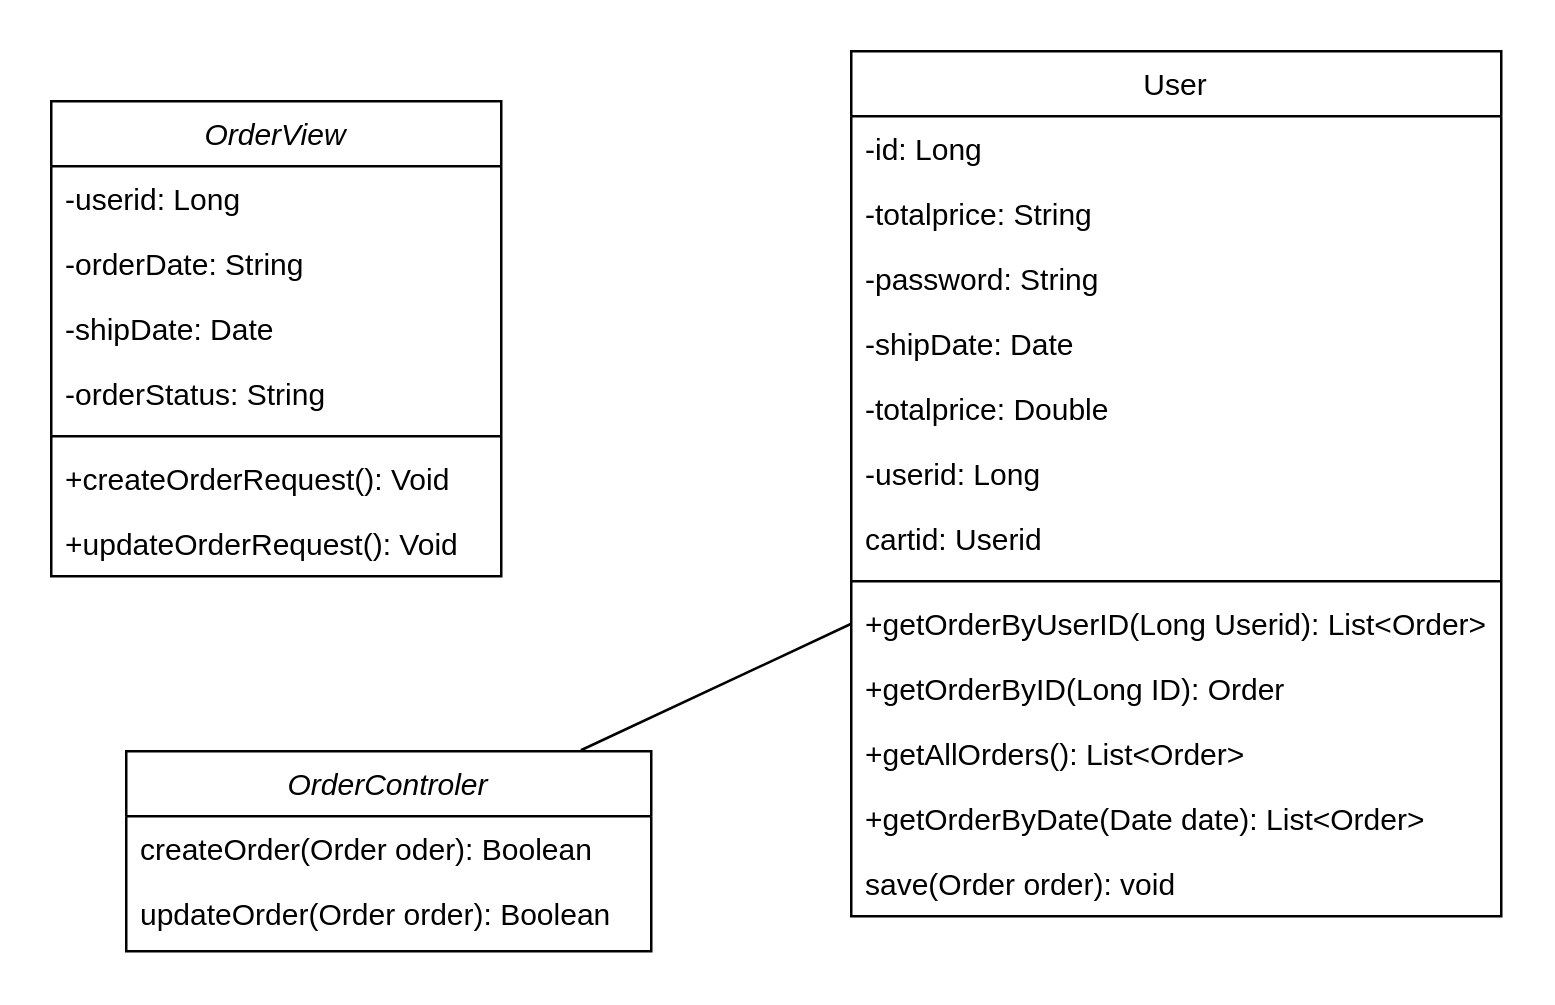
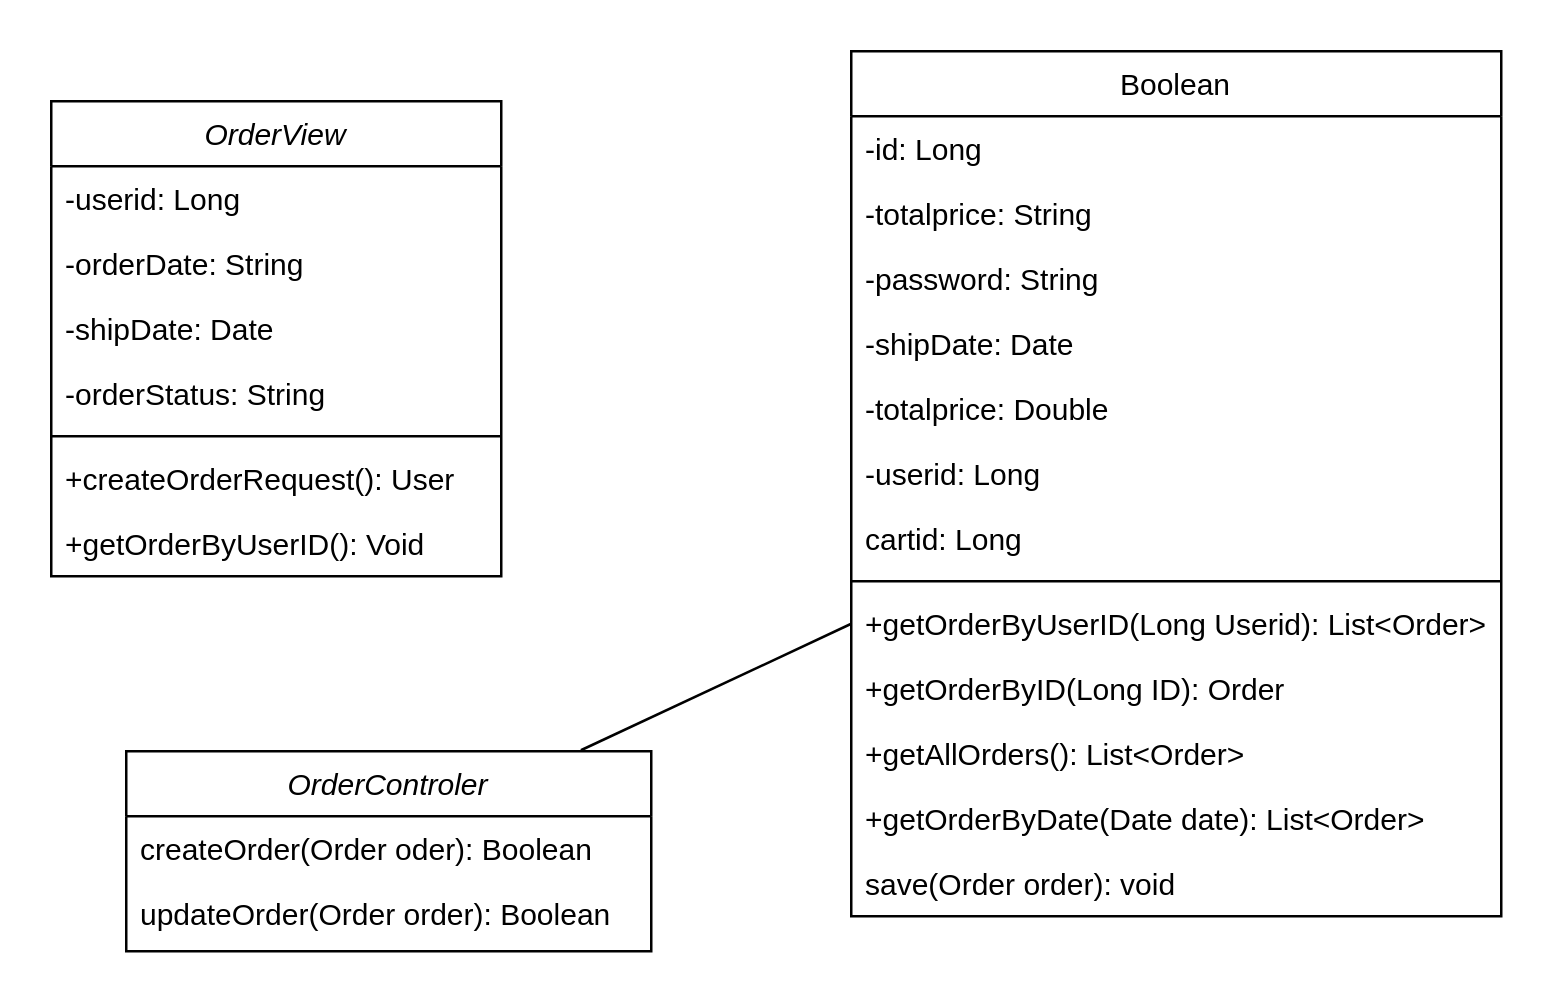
node "User": label "User" -> "Boolean"
node "+createOrderRequest(): Void": label "+createOrderRequest(): Void" -> "+createOrderRequest(): User"
node "cartid: Userid": label "cartid: Userid" -> "cartid: Long"
node "+updateOrderRequest(): Void": label "+updateOrderRequest(): Void" -> "+getOrderByUserID(): Void"
